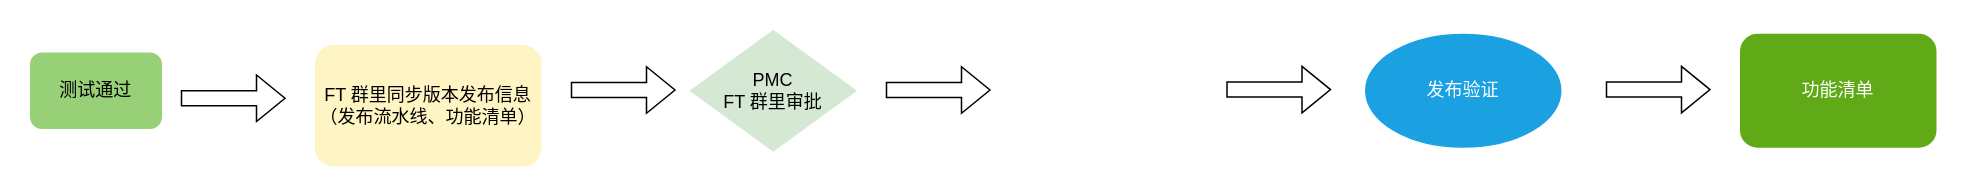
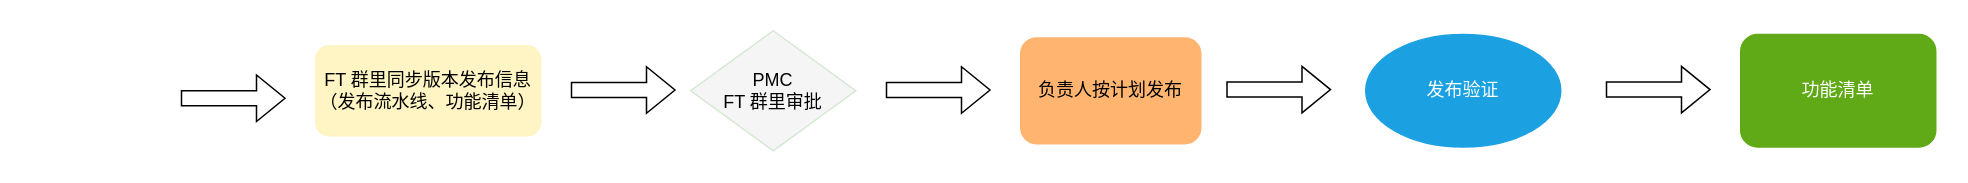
node "测试通过": removed
node "PMC FT 群里审批": fillcolor #d5e8d4 -> #f5f5f5
node "负责人按计划发布": added
node "FT 群里同步版本发布信息 （发布流水线、功能清单）": size 225x120 -> 225x90
